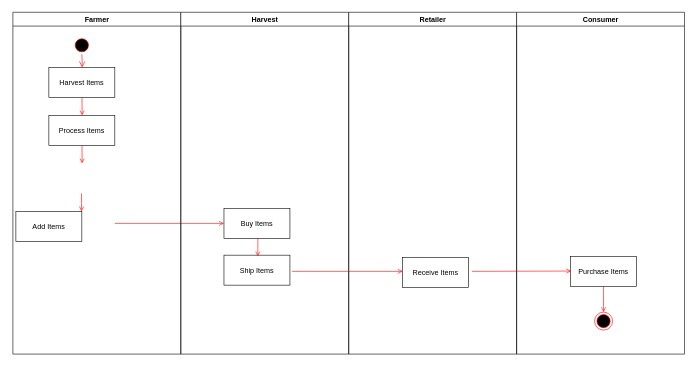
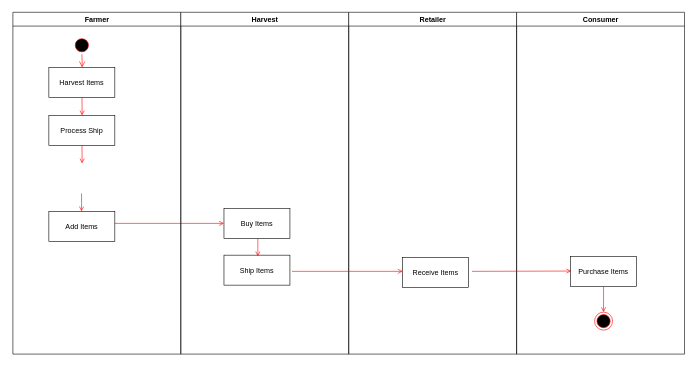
node "Process Items": label "Process Items" -> "Process Ship"
node "Add Items": moved (49, 227) -> (82, 227)
